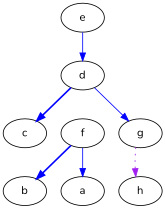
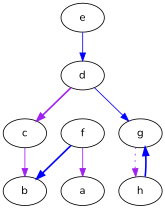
edge "d" -> "c": color blue -> purple
edge "c" -> "b": added
edge "f" -> "a": color blue -> purple
edge "h" -> "g": added
